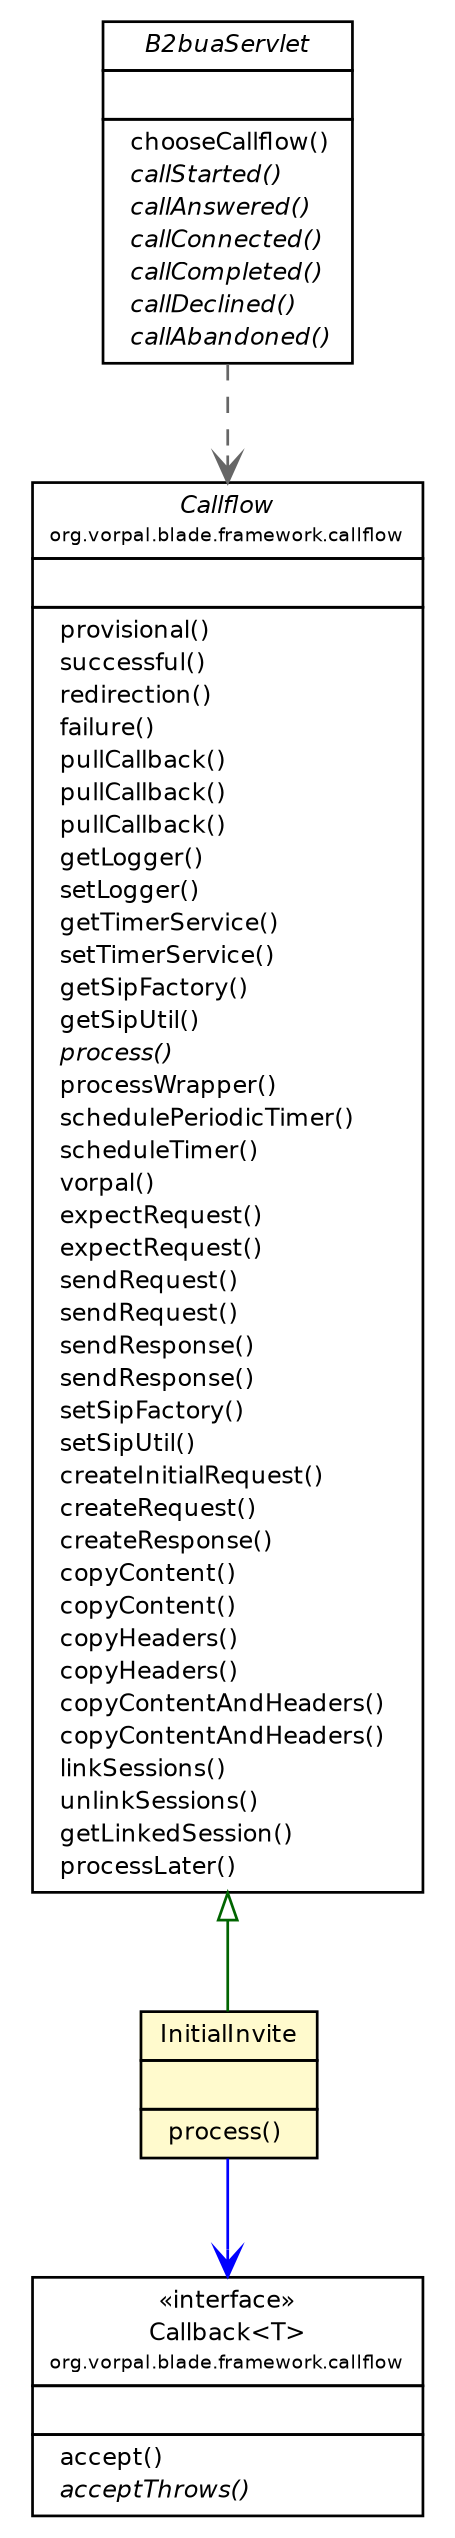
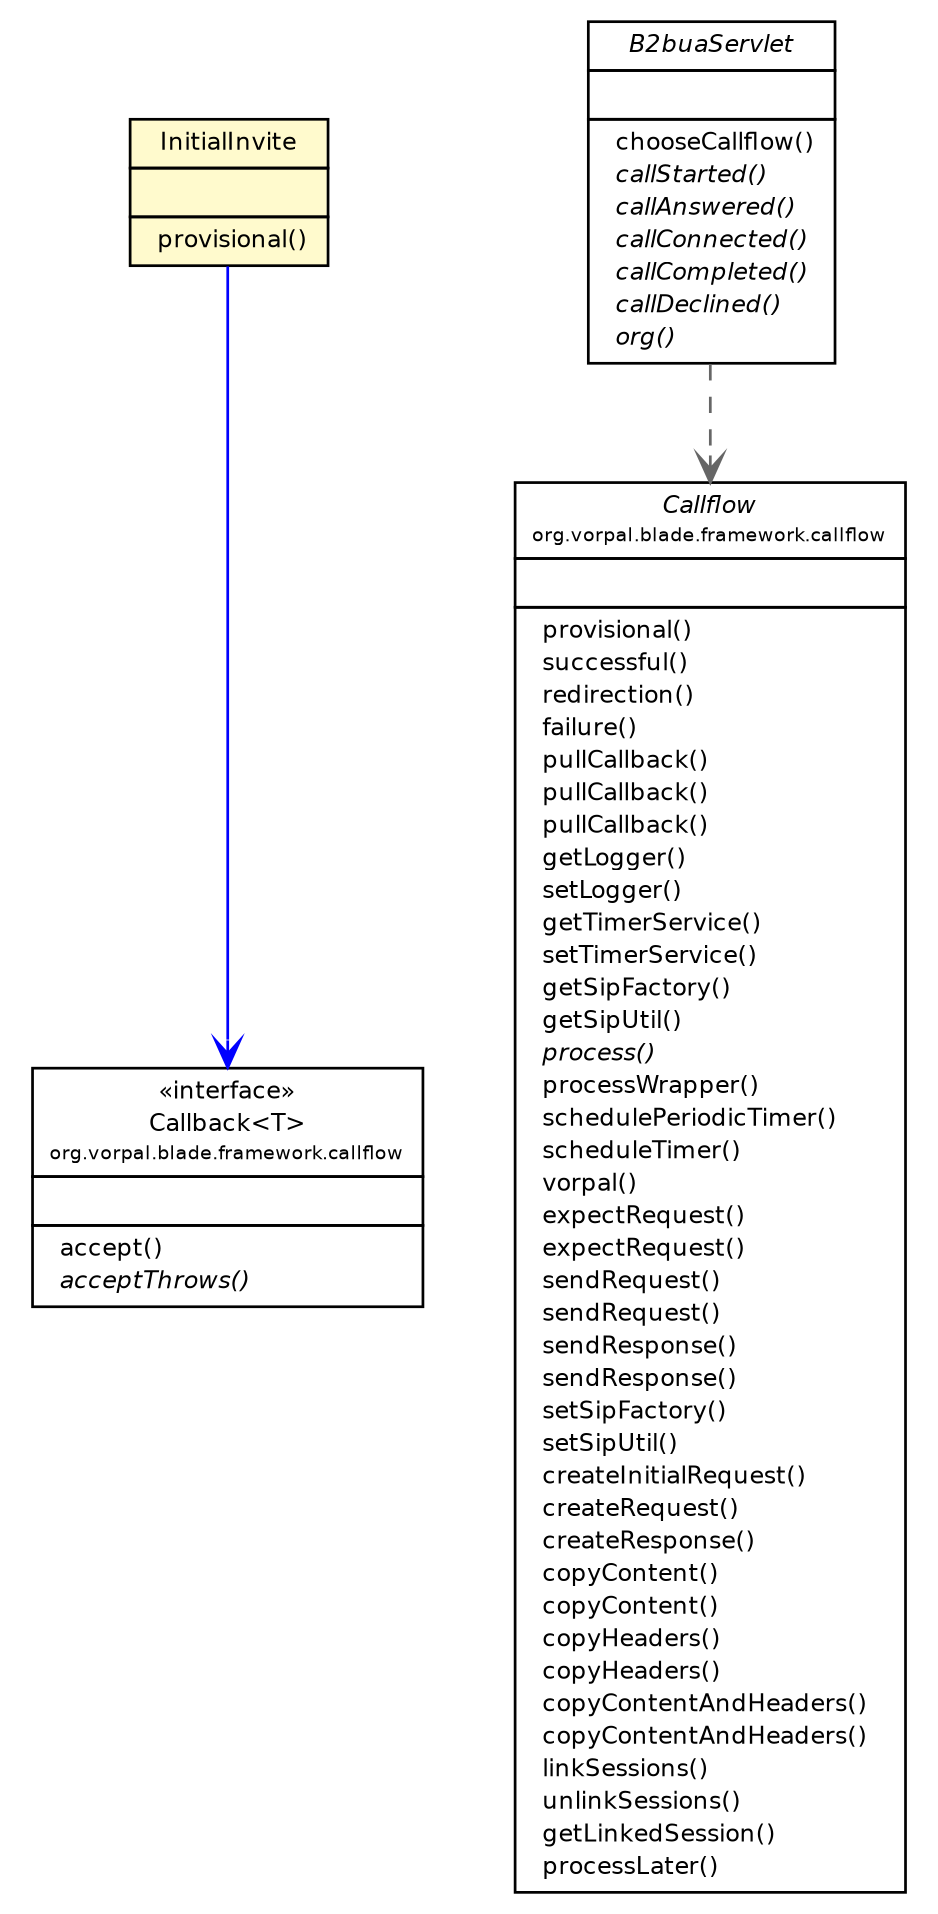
node "B2buaServlet": text "callAbandoned()" -> "org()"
edge "InitialInvite" -> "Callflow": removed
node "InitialInvite": text "process()" -> "provisional()"
